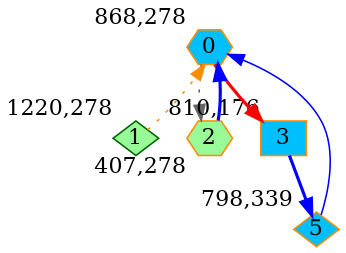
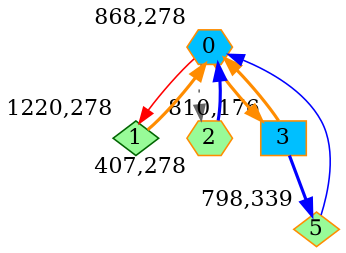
edge "0 868,278" -> "1 1220,278": added
edge "0 868,278" -> "3 810,176": color red -> darkorange
edge "3 810,176" -> "0 868,278": added
edge "1 1220,278" -> "0 868,278": style dotted -> bold
node "5 798,339": fillcolor deepskyblue -> palegreen
